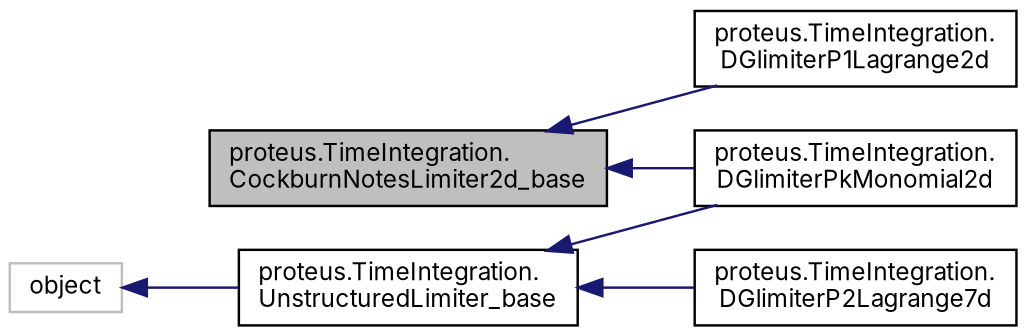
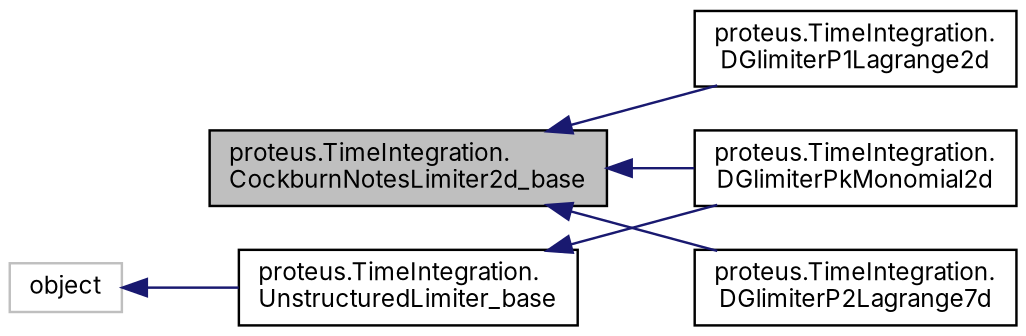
edge "proteus.TimeIntegration. DGlimiterP2Lagrange7d" -> "proteus.TimeIntegration. UnstructuredLimiter_base": now "proteus.TimeIntegration. DGlimiterP2Lagrange7d" -> "proteus.TimeIntegration. CockburnNotesLimiter2d_base"
